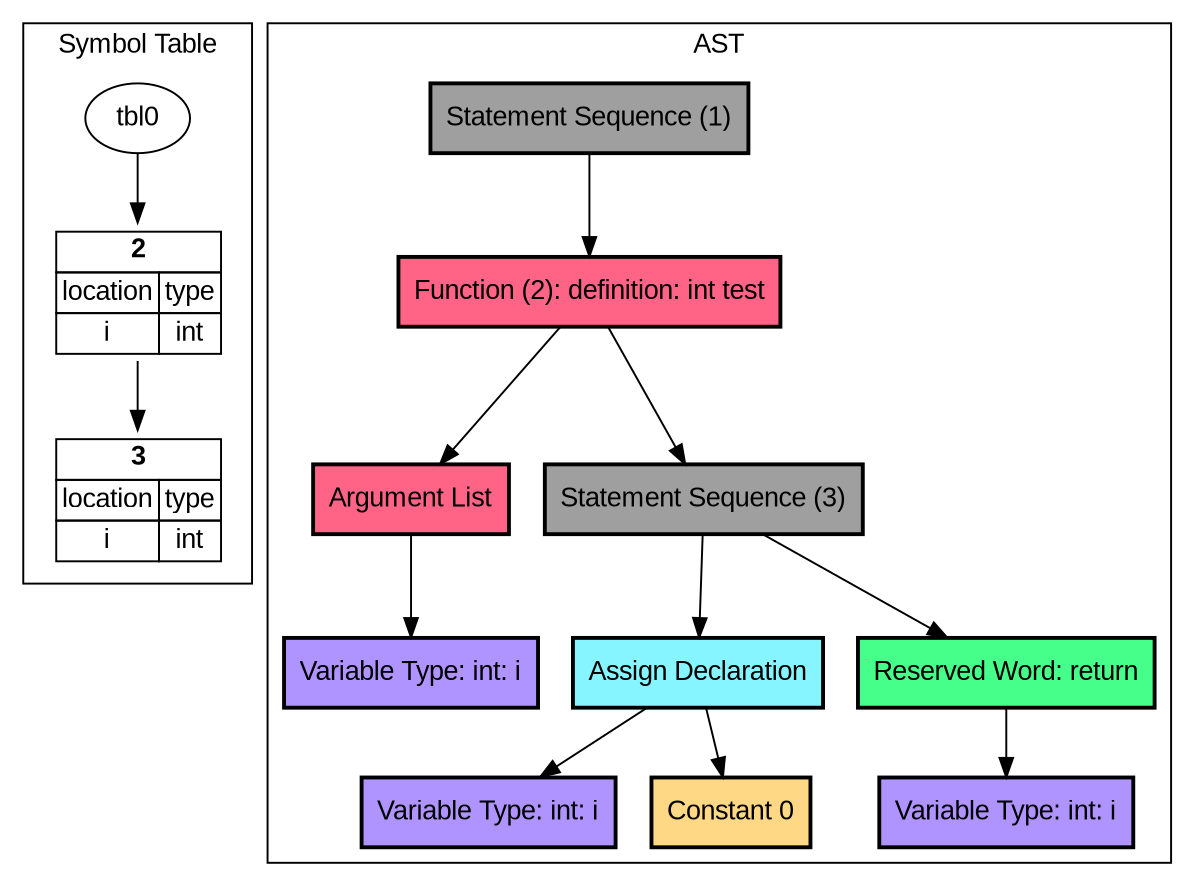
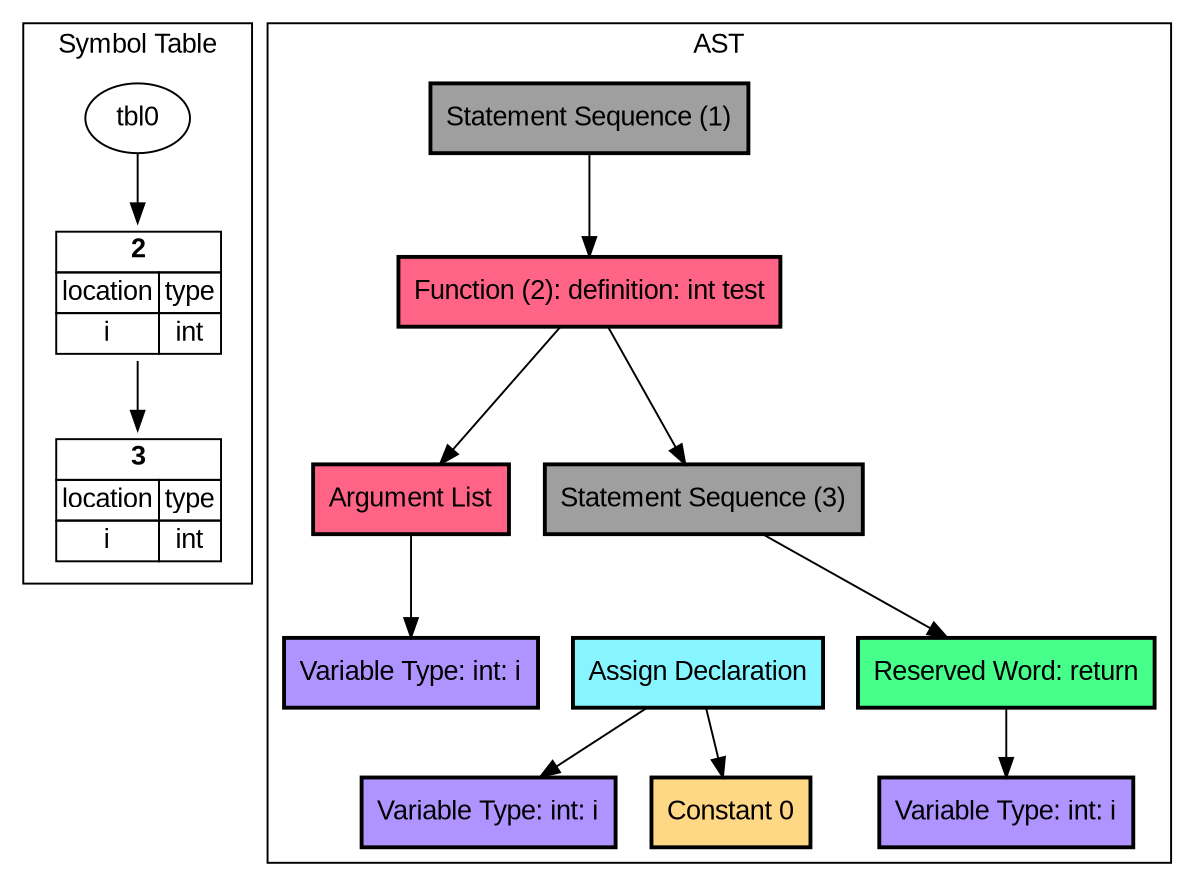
edge "Statement Sequence (3)" -> "Assign Declaration": removed
